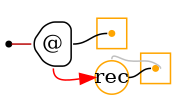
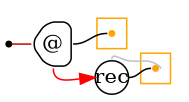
node "rec": color orange -> #000000
